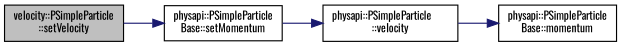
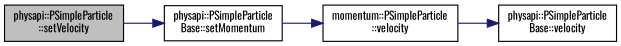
node "velocity::PSimpleParticle ::setVelocity": label "velocity::PSimpleParticle ::setVelocity" -> "physapi::PSimpleParticle ::setVelocity"
node "physapi::PSimpleParticle ::velocity": label "physapi::PSimpleParticle ::velocity" -> "momentum::PSimpleParticle ::velocity"
node "physapi::PSimpleParticle Base::momentum": label "physapi::PSimpleParticle Base::momentum" -> "physapi::PSimpleParticle Base::velocity"
